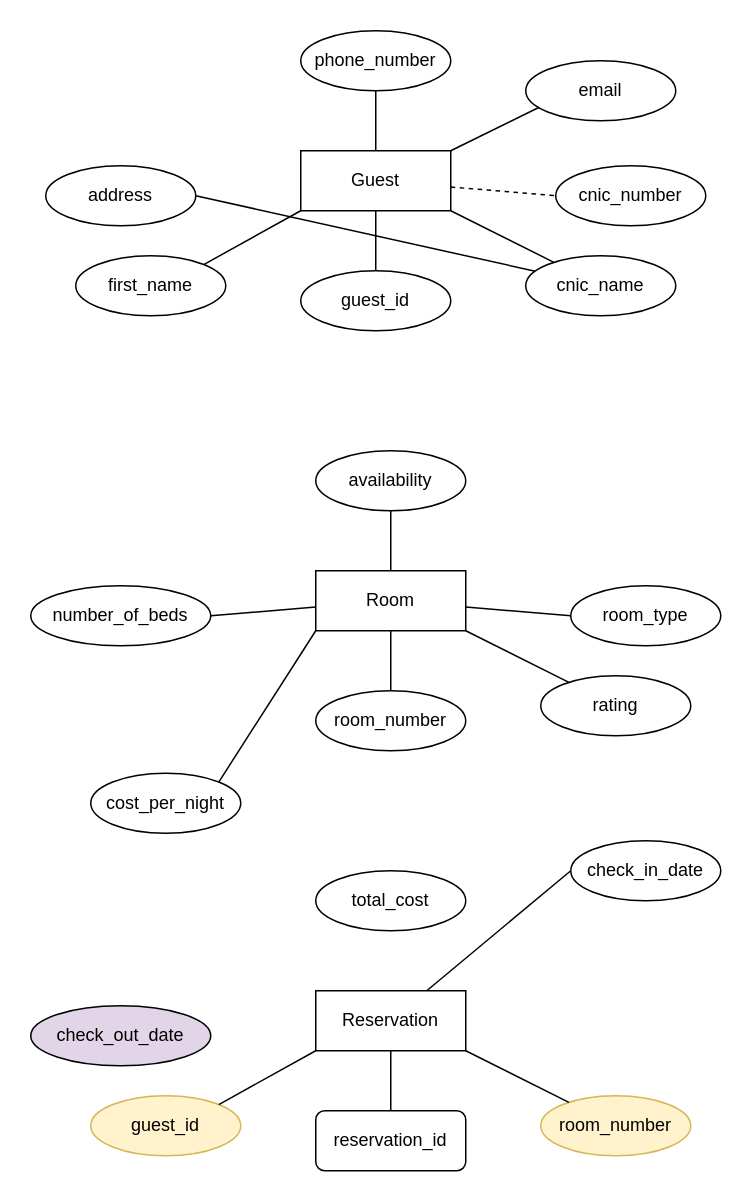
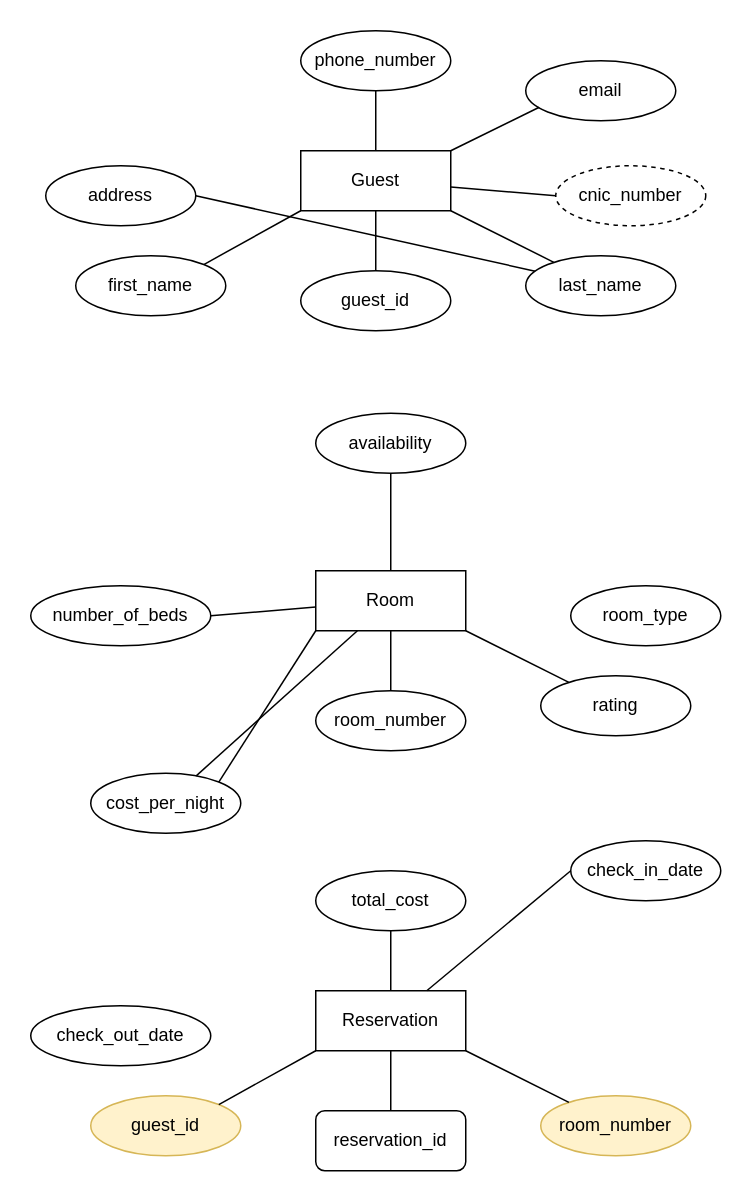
edge "Guest" -- "cnic_number": style dashed -> solid
node "cnic_number": style solid -> dashed
node "cnic_name": label "cnic_name" -> "last_name"
node "availability": moved (391, 481) -> (391, 443)
edge "Room" -- "room_type": now "Room" -- "cost_per_night"
edge "total_cost" -- "Reservation": added
node "check_out_date": fillcolor #e1d5e7 -> #ffffff
